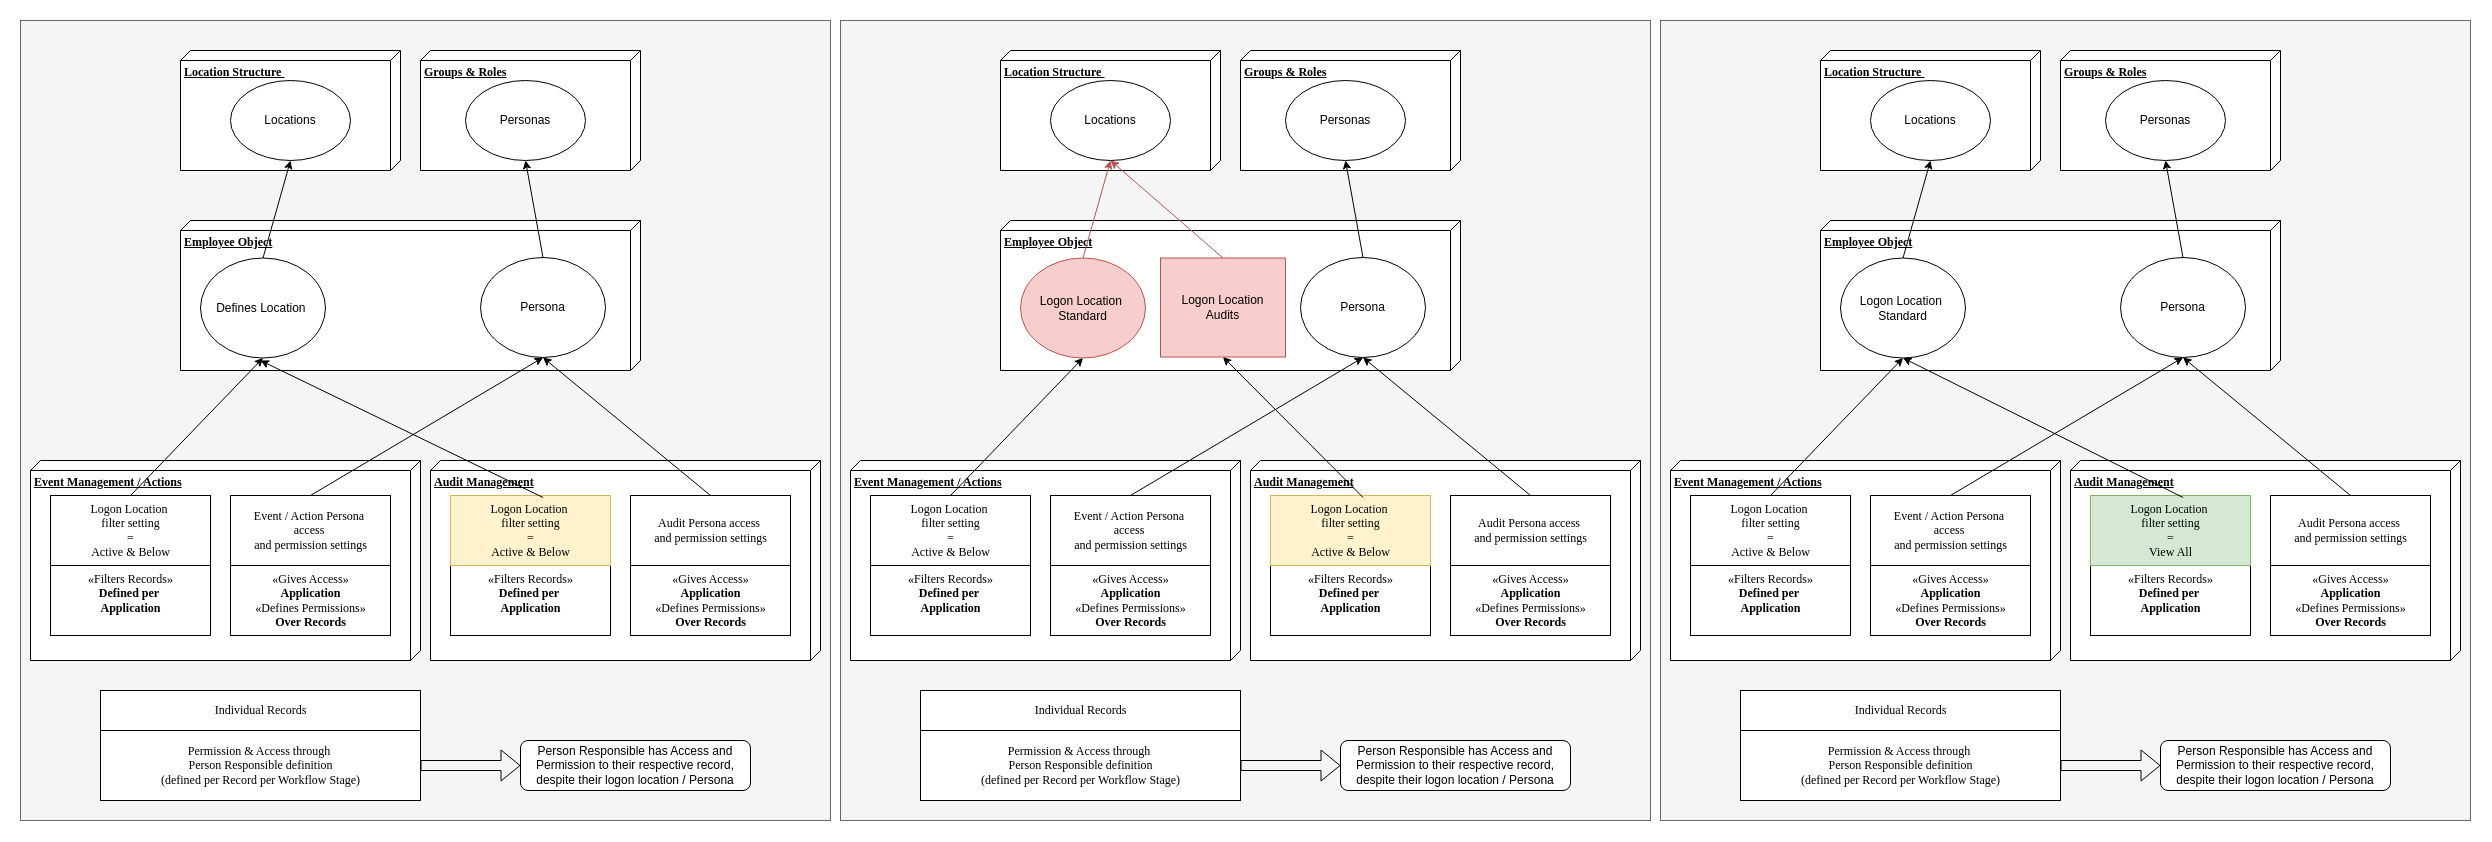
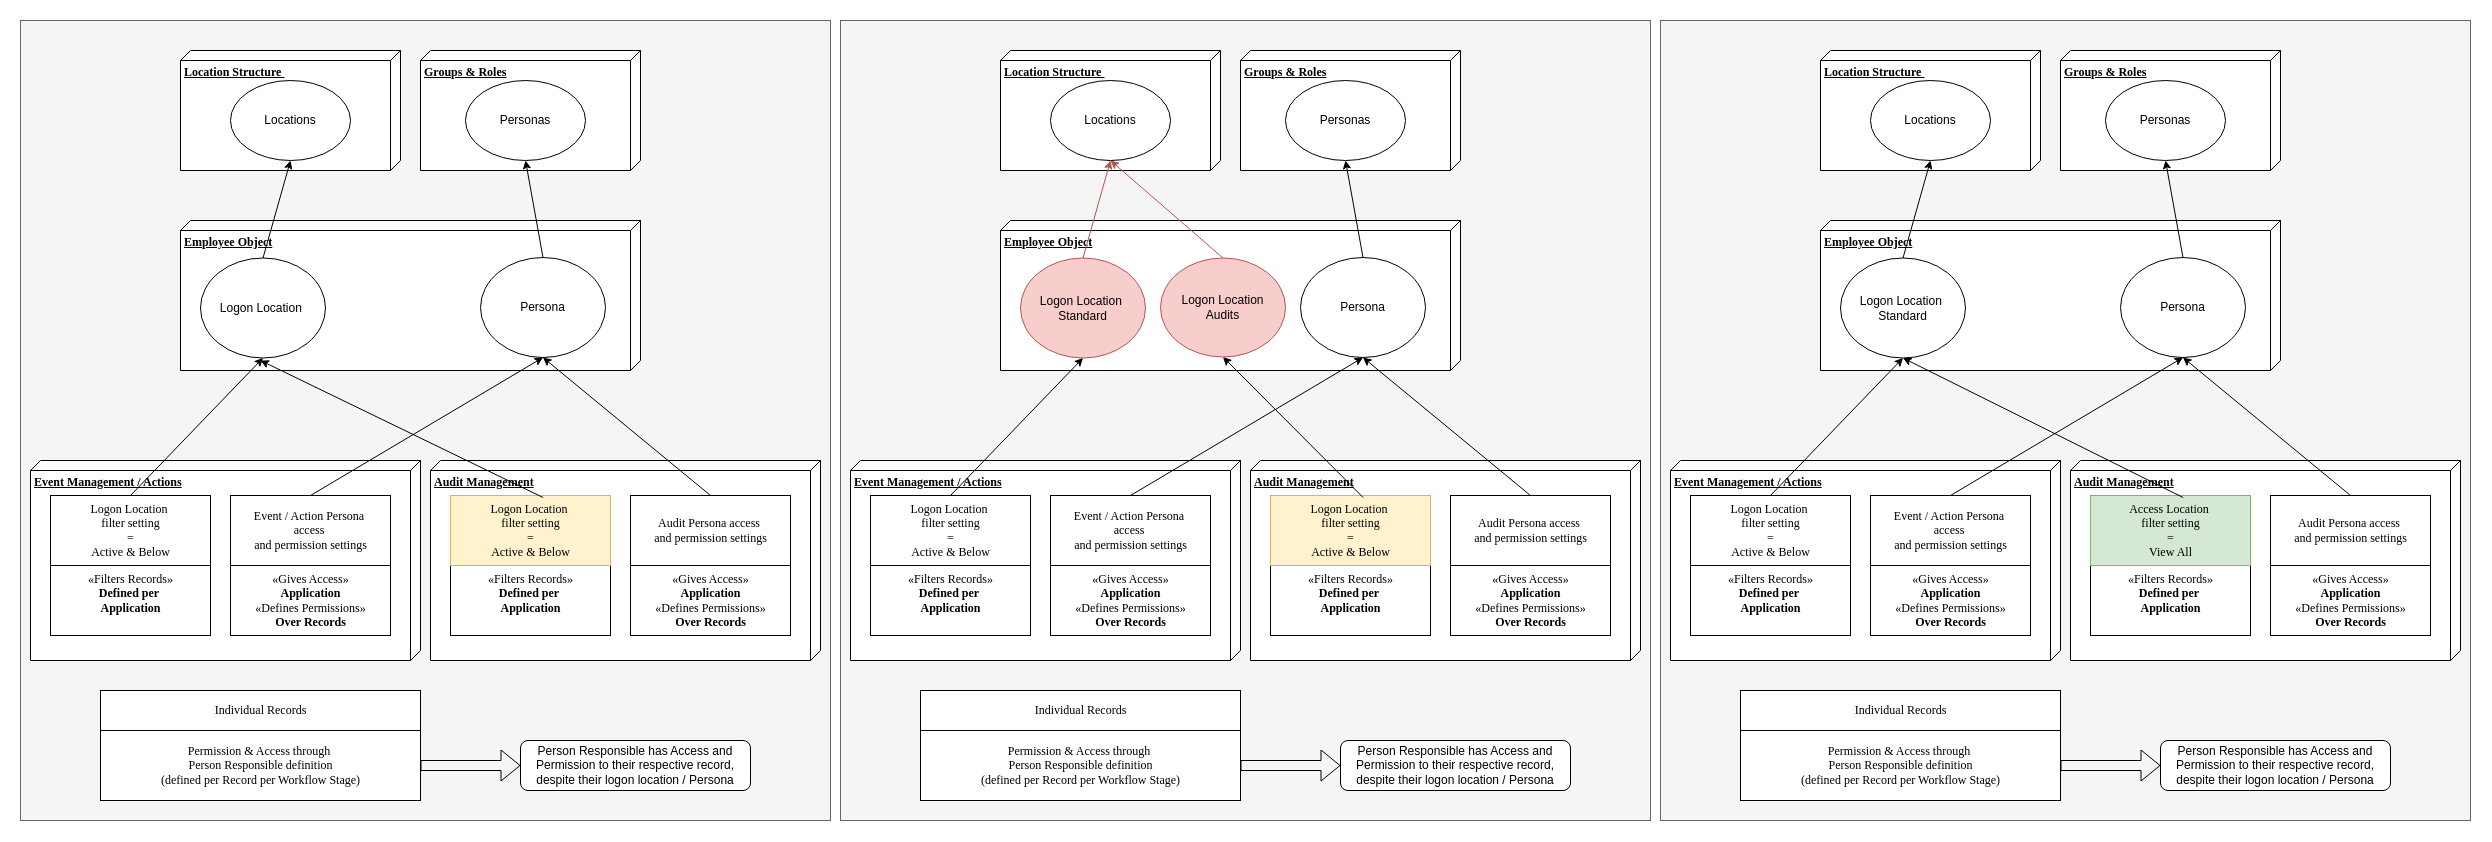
node "Logon Location Audits": shape rectangle -> ellipse
node "Defines Location": label "Defines Location" -> "Logon Location"
node "Logon Location filter setting = View All": label "Logon Location filter setting = View All" -> "Access Location filter setting = View All"
